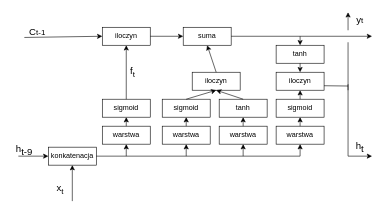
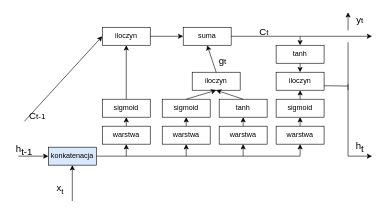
node "Ct-1": moved (38, 30) -> (38, 114)
node "Ct": added
node "gt": added
node "ft": removed
node "ht-9": label "ht-9" -> "ht-1"
node "konkatenacja": fillcolor #ffffff -> #dae8fc
